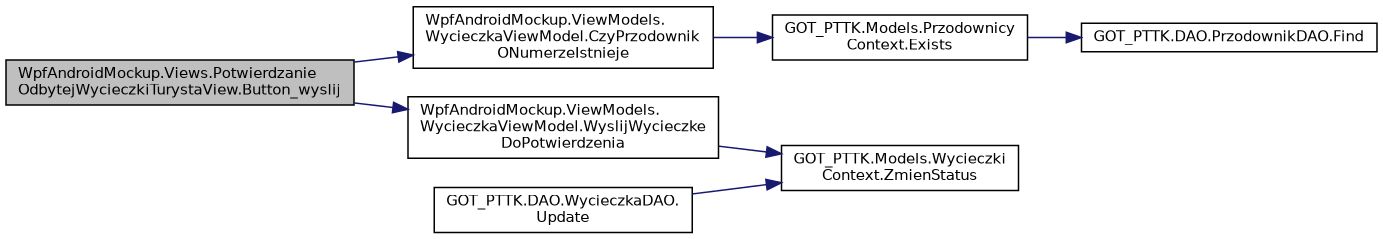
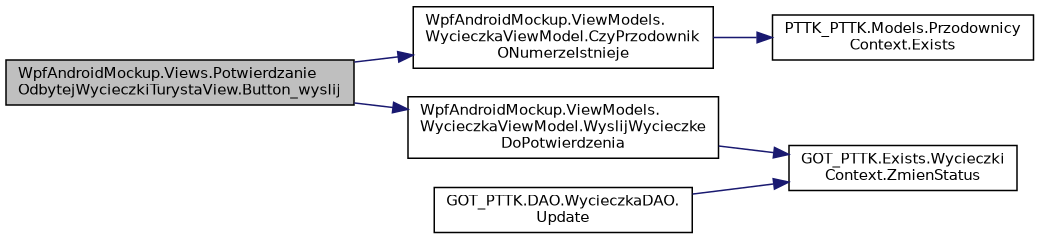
node "GOT_PTTK.Models.Przodownicy Context.Exists": label "GOT_PTTK.Models.Przodownicy Context.Exists" -> "PTTK_PTTK.Models.Przodownicy Context.Exists"
node "GOT_PTTK.DAO.PrzodownikDAO.Find": removed
node "GOT_PTTK.Models.Wycieczki Context.ZmienStatus": label "GOT_PTTK.Models.Wycieczki Context.ZmienStatus" -> "GOT_PTTK.Exists.Wycieczki Context.ZmienStatus"
